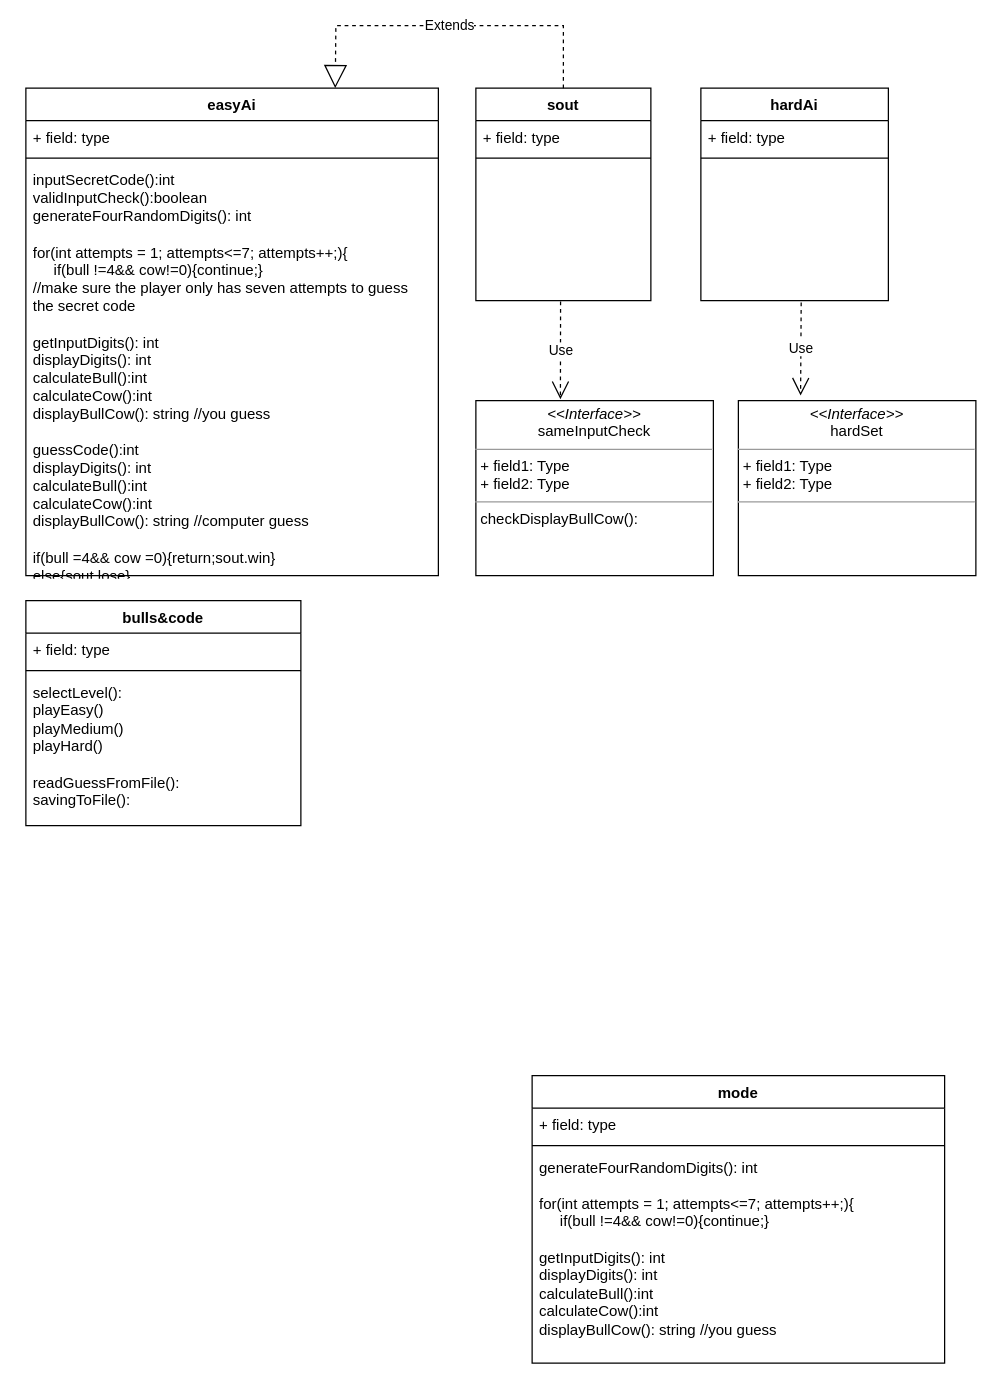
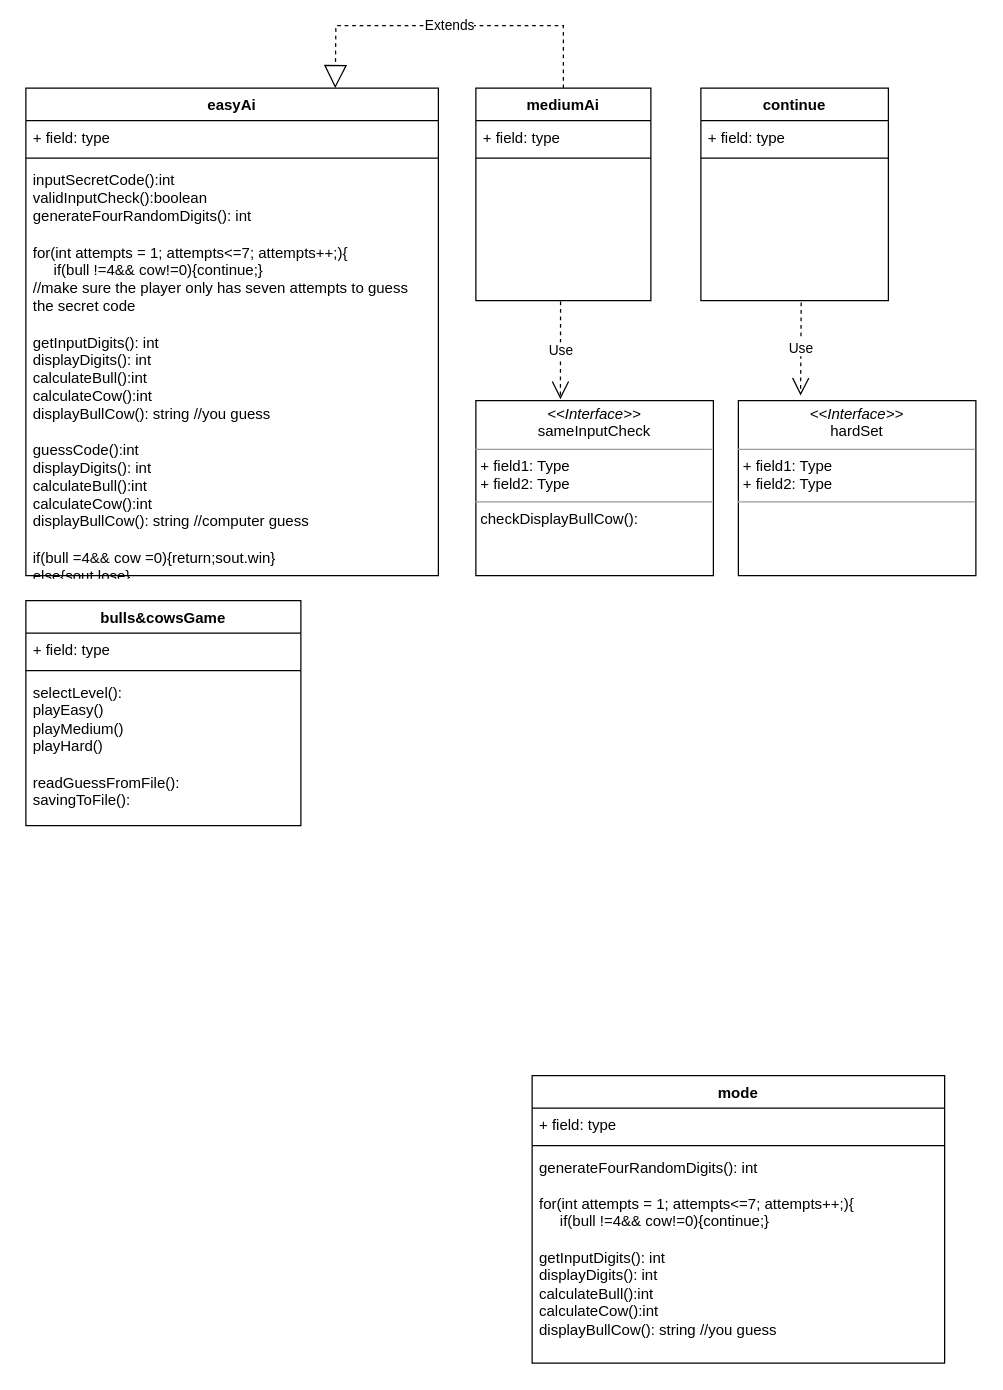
node "sout": label "sout" -> "mediumAi"
node "hardAi": label "hardAi" -> "continue"
node "bulls&code": label "bulls&code" -> "bulls&cowsGame"
